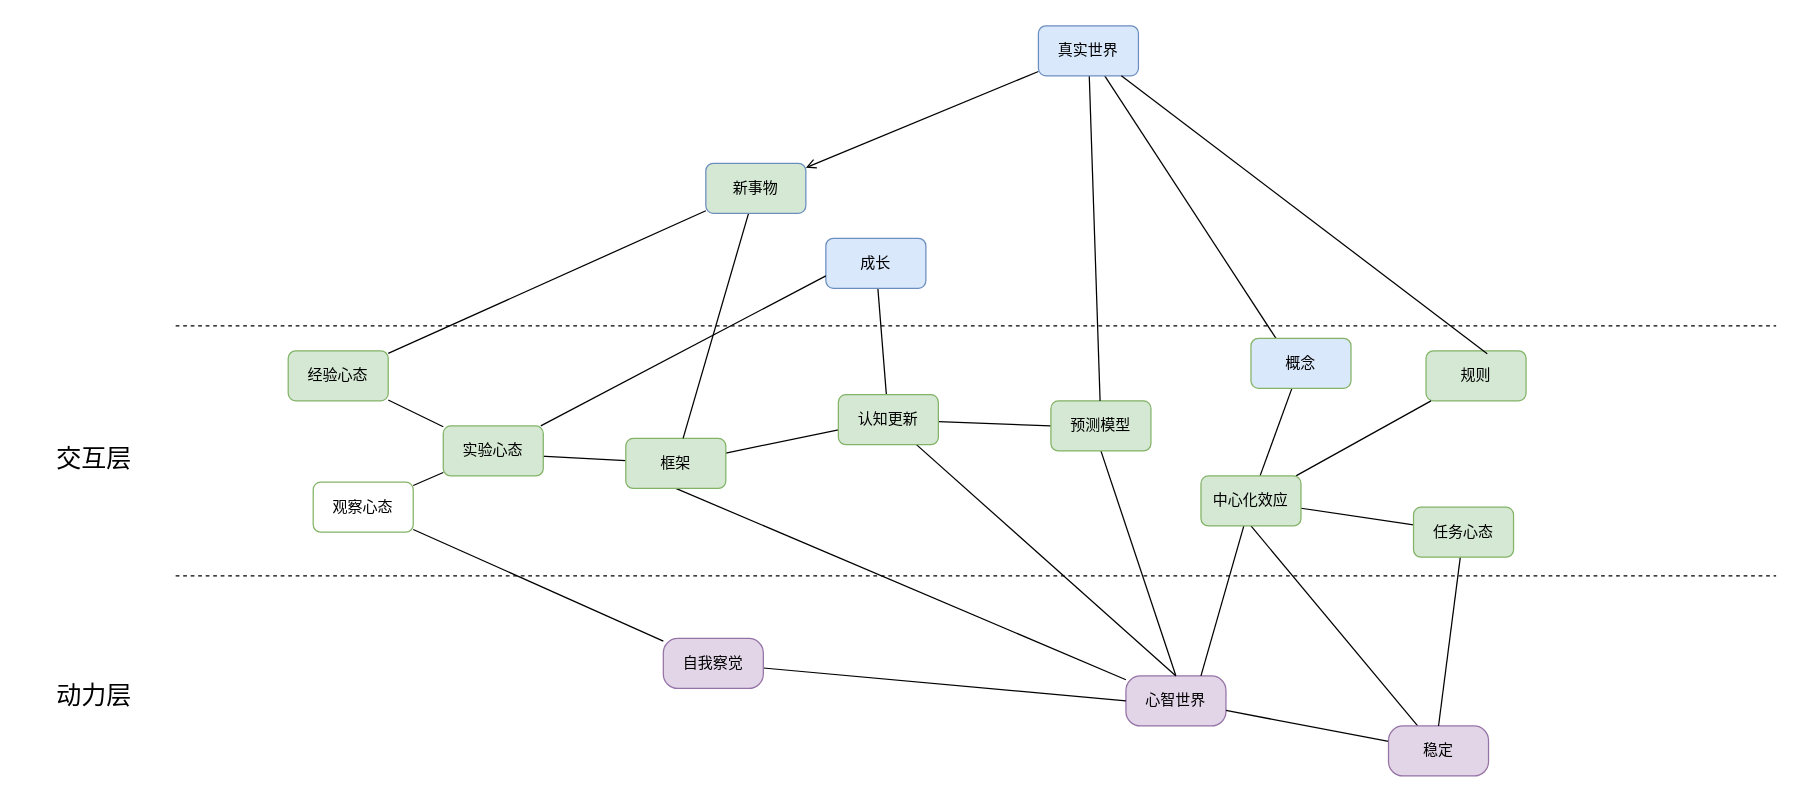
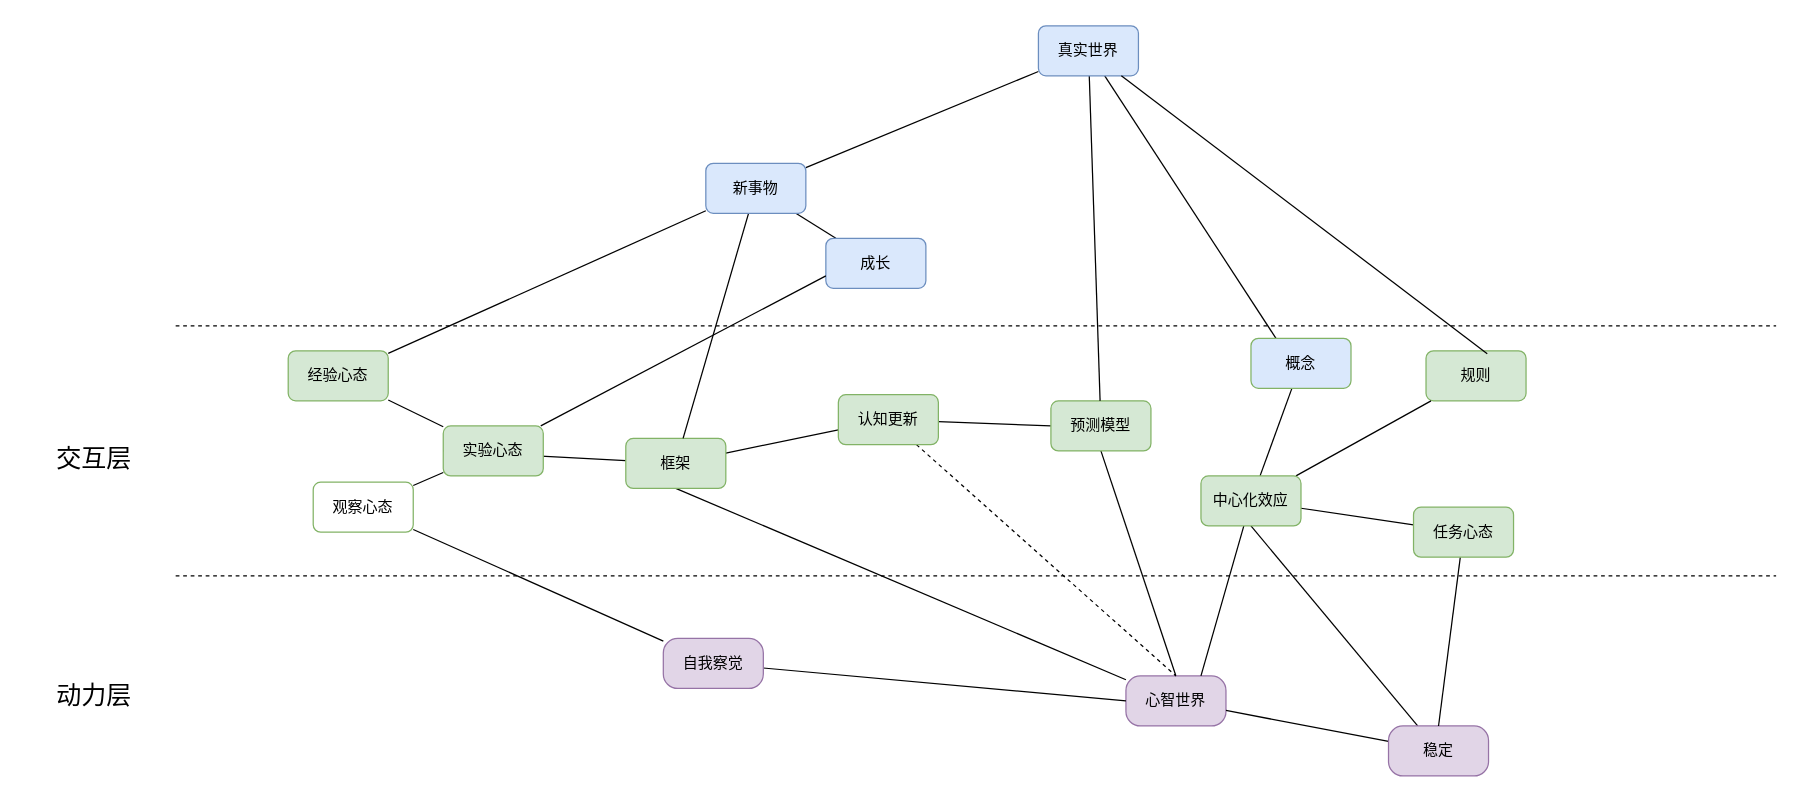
edge "真实世界" -> "新事物": arrowhead open -> none
node "新事物": fillcolor #d5e8d4 -> #dae8fc
edge "成长" -- "认知更新": now "成长" -- "新事物"
edge "认知更新" -- "心智世界": style solid -> dashed
